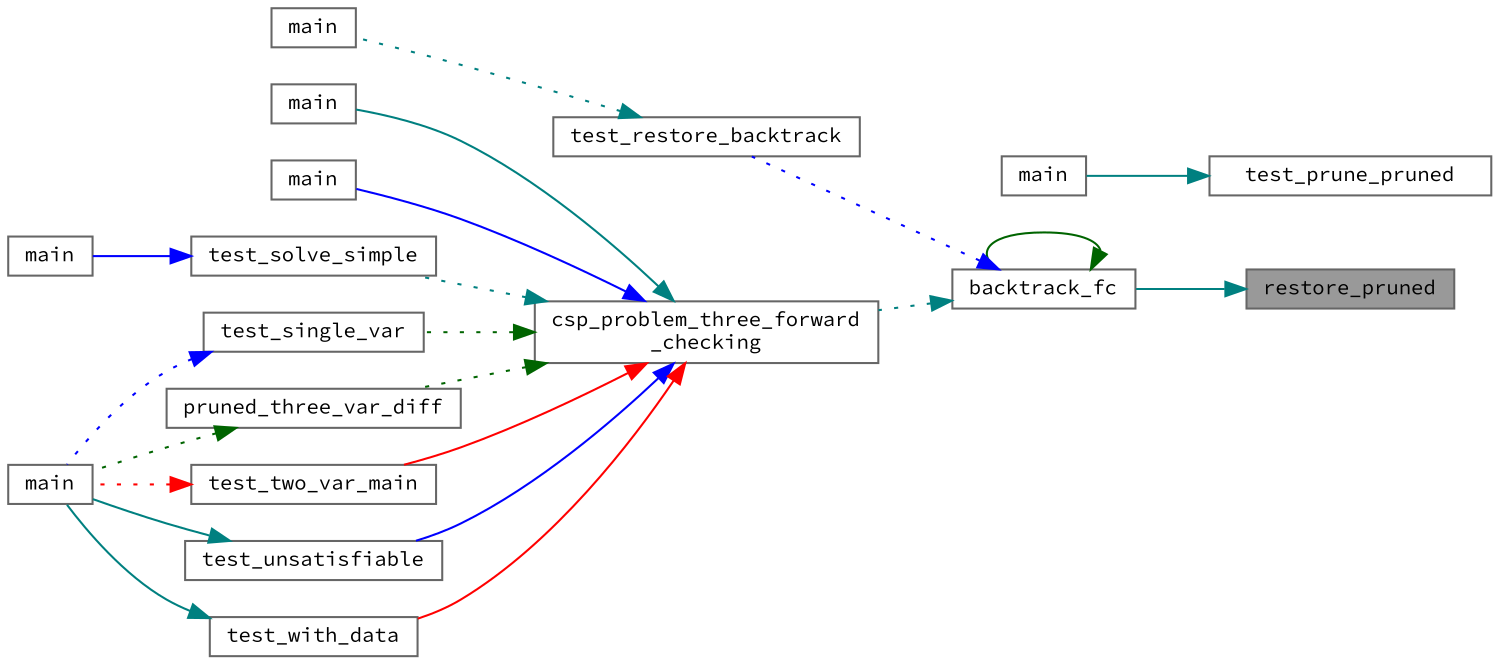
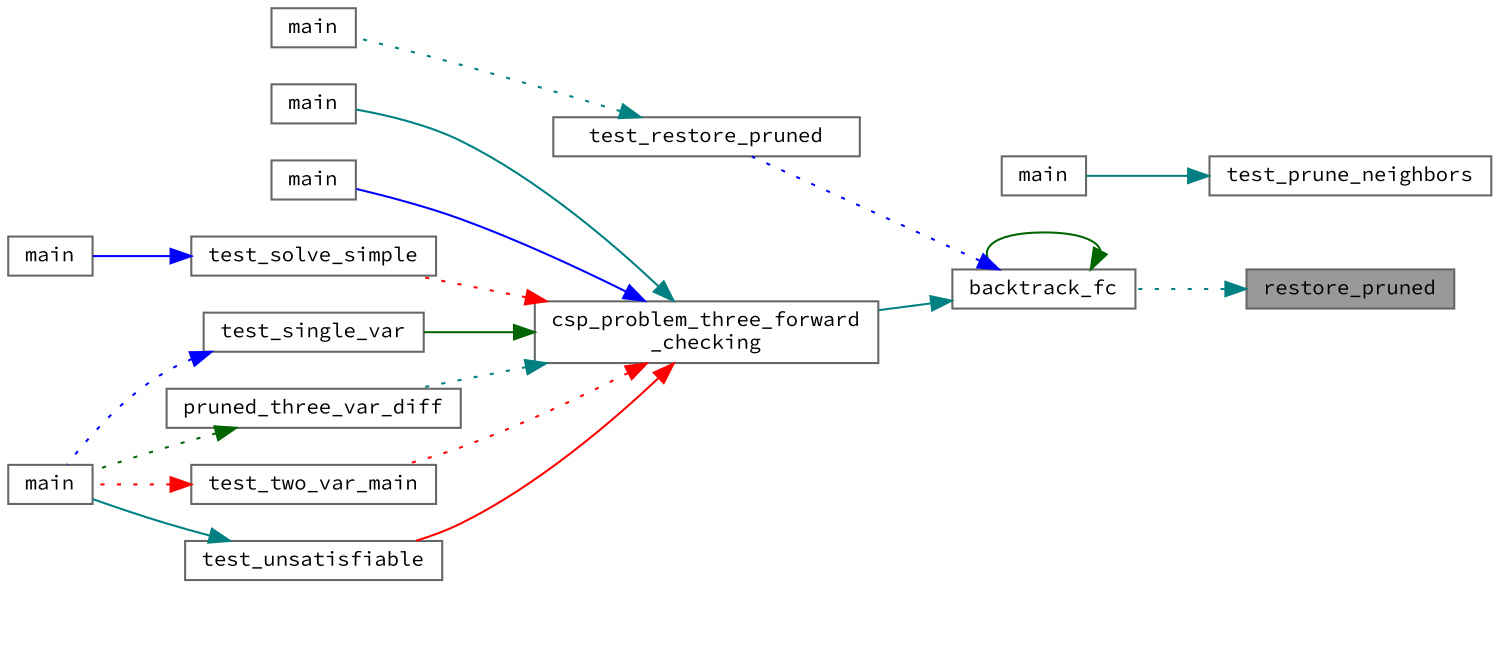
node "test_restore_backtrack": label "test_restore_backtrack" -> "test_restore_pruned"
node "test_prune_pruned": label "test_prune_pruned" -> "test_prune_neighbors"
edge "test_solve_simple" -> "csp_problem_three_forward _checking": color teal -> red
edge "backtrack_fc" -> "restore_pruned": style solid -> dotted
edge "csp_problem_three_forward _checking" -> "backtrack_fc": style dotted -> solid
edge "test_single_var" -> "csp_problem_three_forward _checking": style dotted -> solid
edge "pruned_three_var_diff" -> "csp_problem_three_forward _checking": color darkgreen -> teal
edge "test_two_var_main" -> "csp_problem_three_forward _checking": style solid -> dotted
edge "test_unsatisfiable" -> "csp_problem_three_forward _checking": color blue -> red
node "test_with_data": removed
